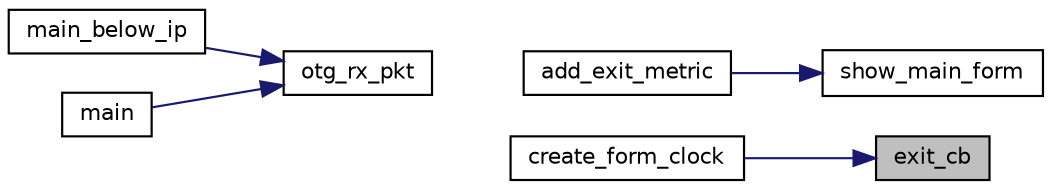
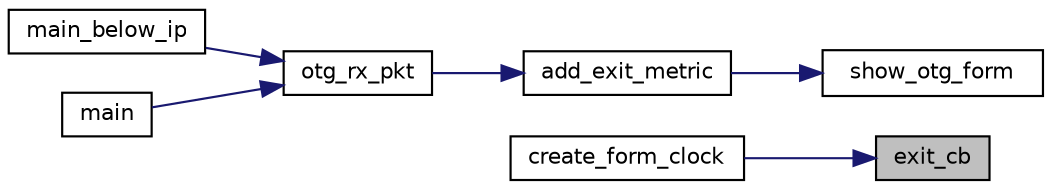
edge "otg_rx_pkt" -> "add_exit_metric": added
node "show_main_form": label "show_main_form" -> "show_otg_form"
